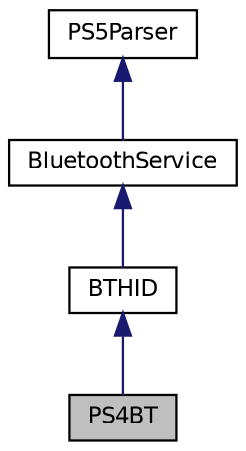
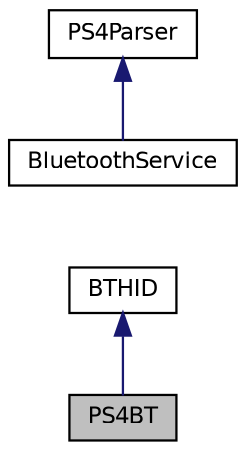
node "PS5Parser": label "PS5Parser" -> "PS4Parser"
edge "BTHID" -> "BluetoothService": removed
